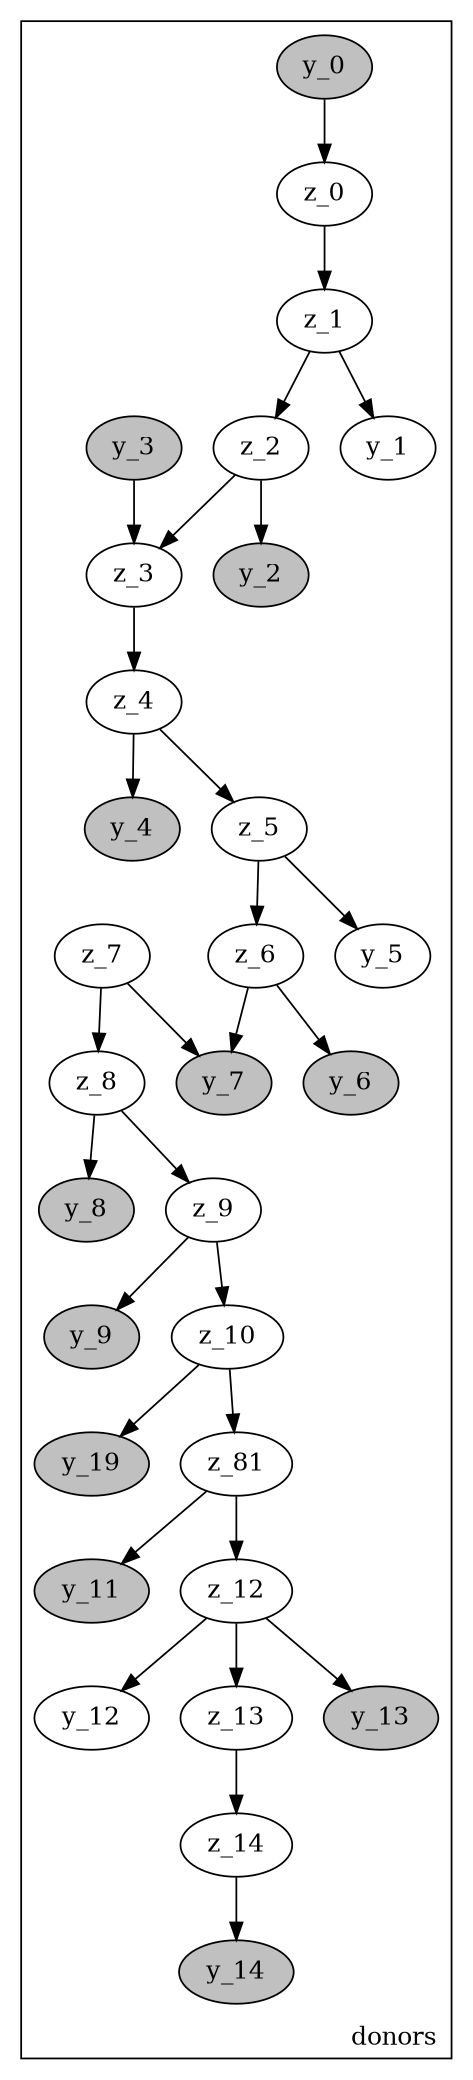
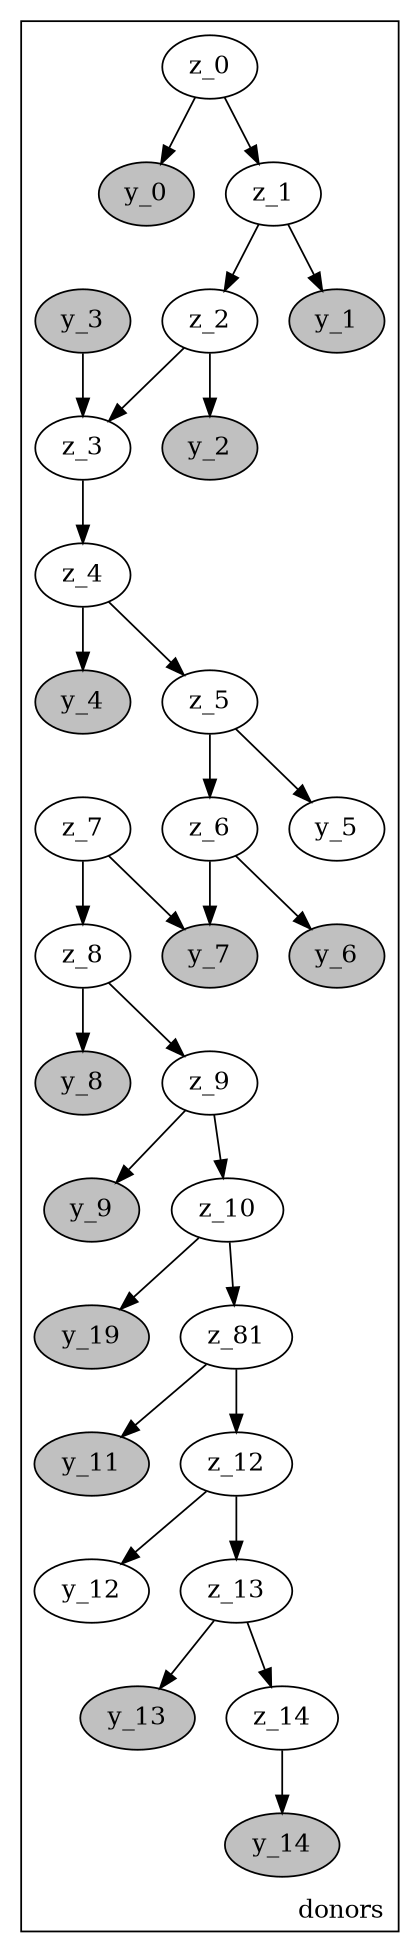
edge "y_0" -> "z_0": reversed
node "y_1": fillcolor white -> gray
edge "z_12" -> "y_13": now "z_13" -> "y_13"
